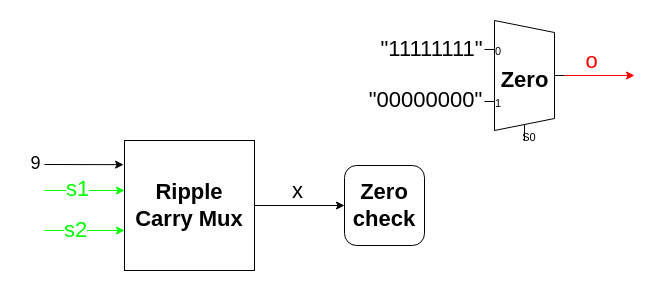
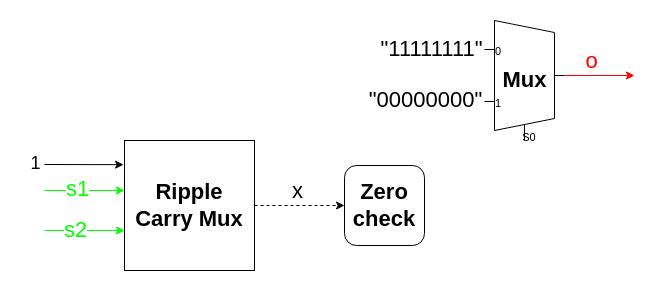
node "Zero": label "Zero" -> "Mux"
node "9": label "9" -> "1"
edge "Ripple Carry Mux" -> "Zero check": style solid -> dashed
